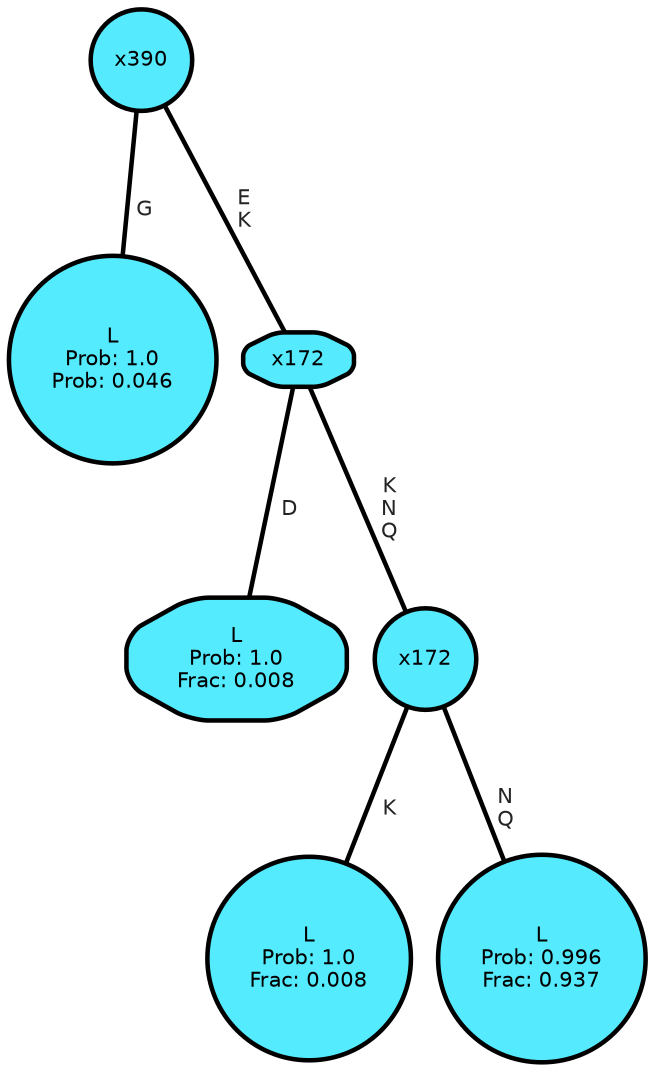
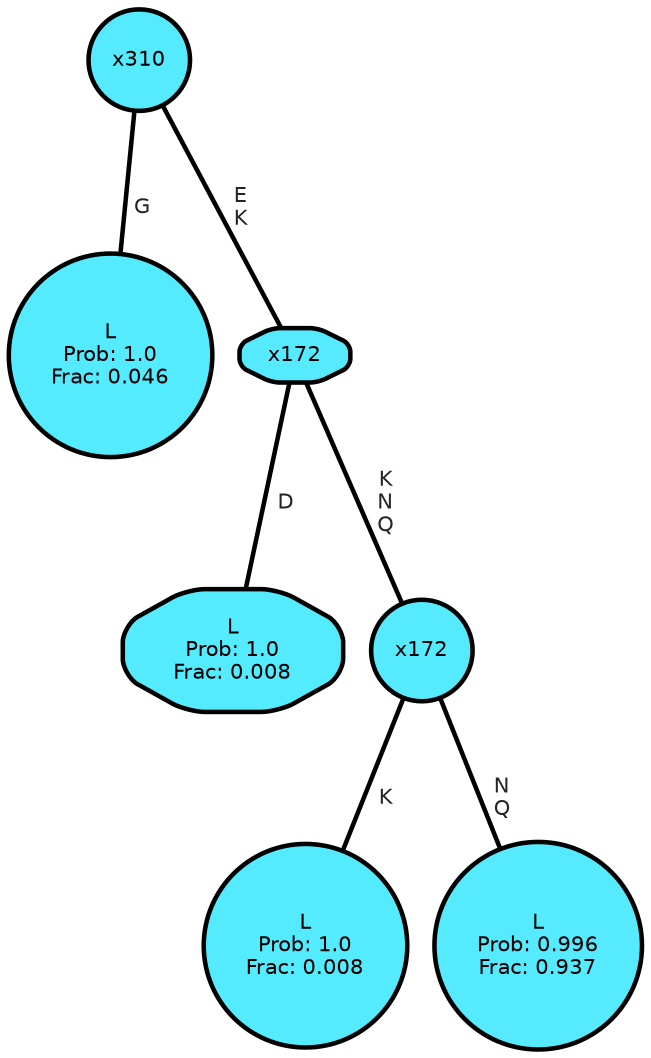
node "x390": label "x390" -> "x310"
node "L Prob: 1.0 Prob: 0.046": label "L Prob: 1.0 Prob: 0.046" -> "L Prob: 1.0 Frac: 0.046"
